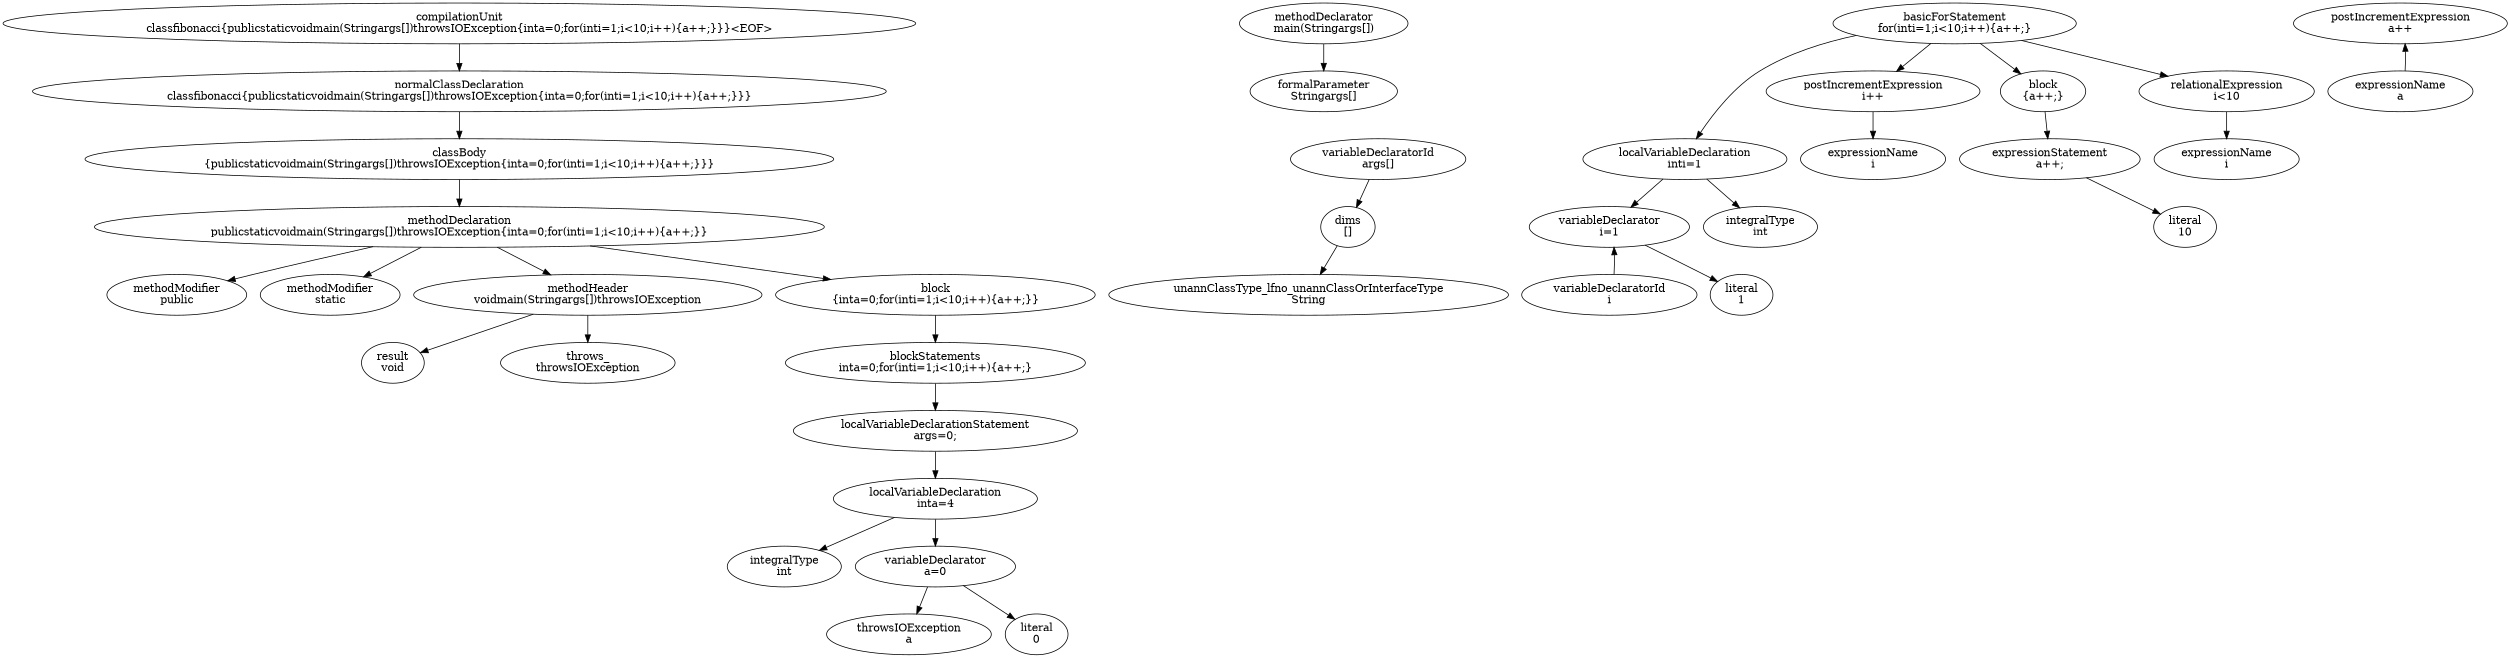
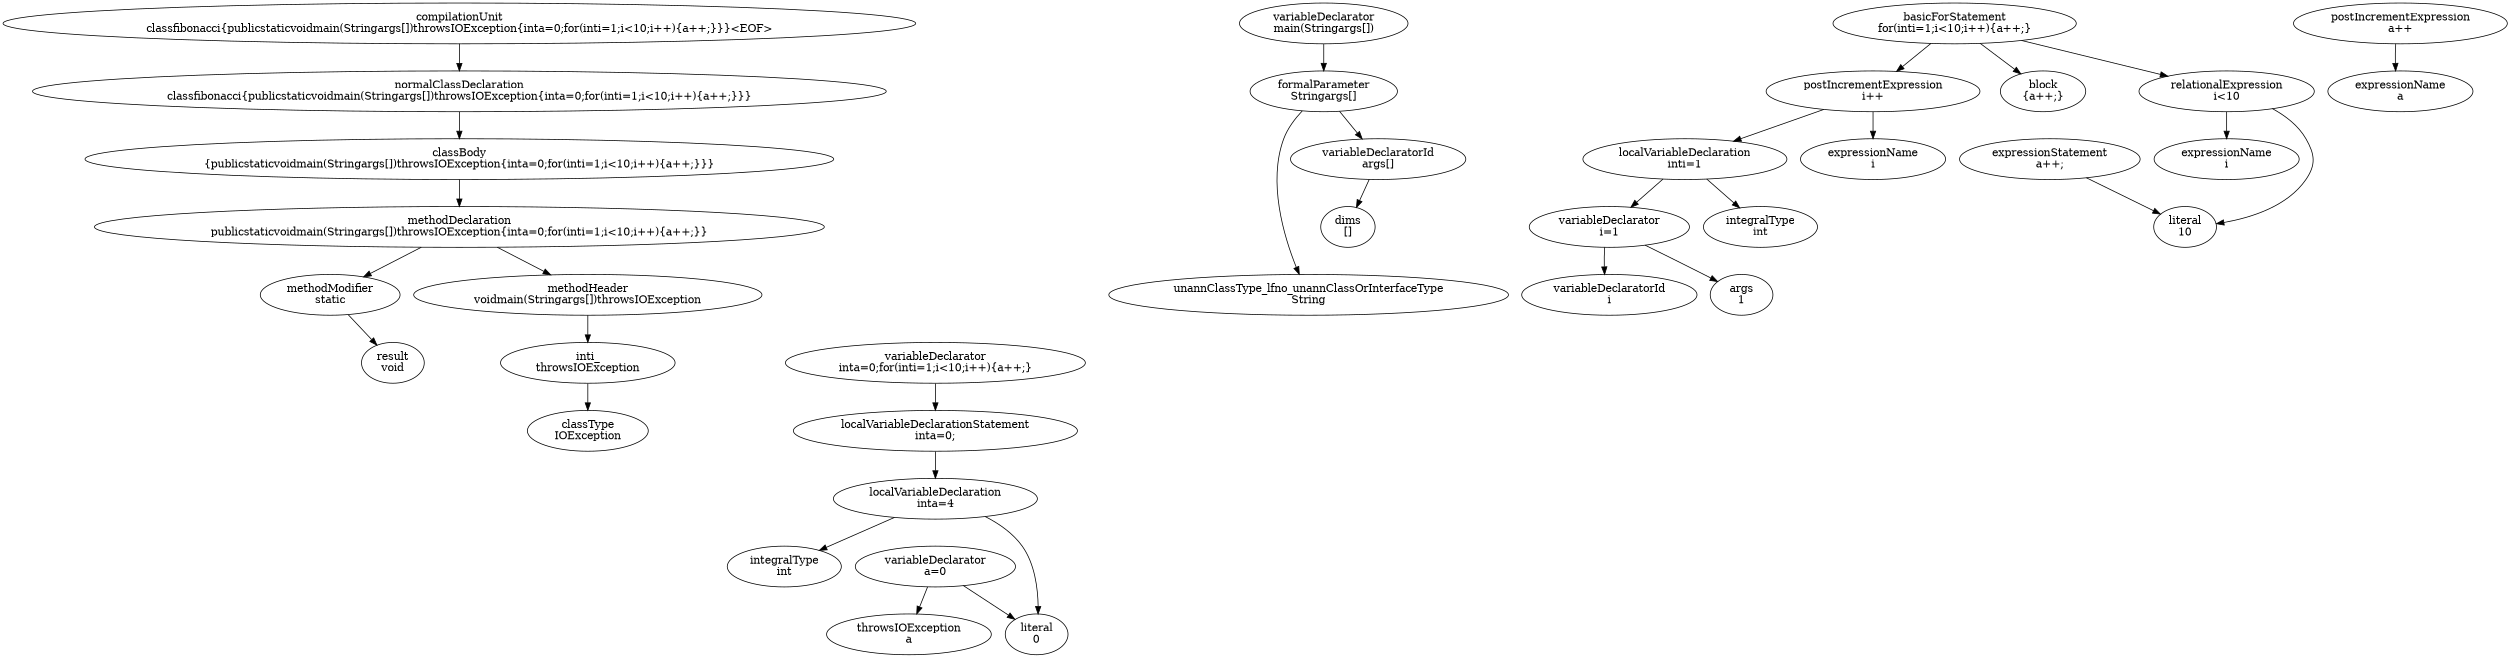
node "methodDeclarator main(Stringargs[])": label "methodDeclarator main(Stringargs[])" -> "variableDeclarator main(Stringargs[])"
edge "expressionName a" -> "postIncrementExpression a++": reversed
edge "basicForStatement for(inti=1;i<10;i++){a++;}" -> "localVariableDeclaration inti=1": now "postIncrementExpression i++" -> "localVariableDeclaration inti=1"
edge "block {a++;}" -> "expressionStatement a++;": removed
edge "formalParameter Stringargs[]" -> "variableDeclaratorId args[]": added
edge "relationalExpression i<10" -> "literal 10": added
edge "dims []" -> "unannClassType_lfno_unannClassOrInterfaceType String": now "formalParameter Stringargs[]" -> "unannClassType_lfno_unannClassOrInterfaceType String"
edge "variableDeclaratorId i" -> "variableDeclarator i=1": reversed
node "methodModifier public": removed
node "block {inta=0;for(inti=1;i<10;i++){a++;}}": removed
node "literal 1": label "literal 1" -> "args 1"
edge "methodHeader voidmain(Stringargs[])throwsIOException" -> "result void": now "methodModifier static" -> "result void"
node "throws_ throwsIOException": label "throws_ throwsIOException" -> "inti_ throwsIOException"
node "blockStatements inta=0;for(inti=1;i<10;i++){a++;}": label "blockStatements inta=0;for(inti=1;i<10;i++){a++;}" -> "variableDeclarator inta=0;for(inti=1;i<10;i++){a++;}"
node "classType IOException": added
node "localVariableDeclarationStatement args=0;": label "localVariableDeclarationStatement args=0;" -> "localVariableDeclarationStatement inta=0;"
edge "localVariableDeclaration inta=4" -> "variableDeclarator a=0": now "localVariableDeclaration inta=4" -> "literal 0"
